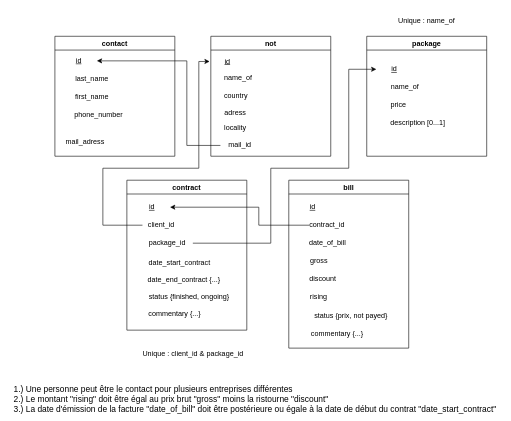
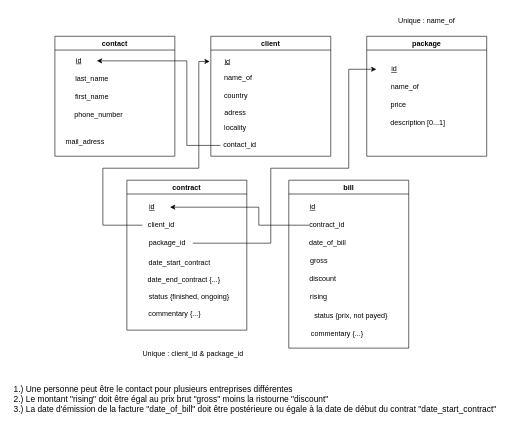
node "not": label "not" -> "client"
node "mail_id": label "mail_id" -> "contact_id"
